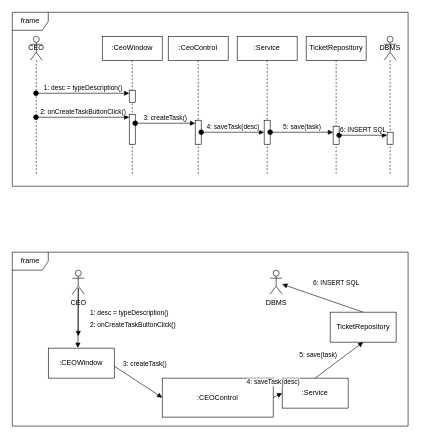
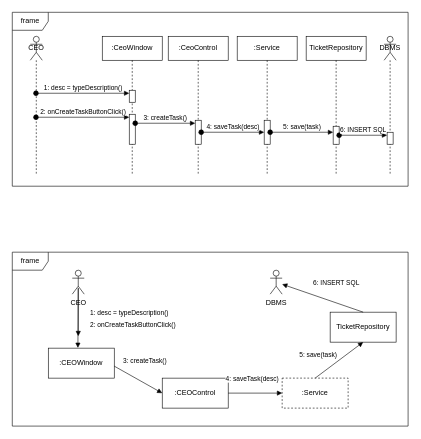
node ":Service": style solid -> dashed
node ":CEOControl": size 111x39 -> 66x30
